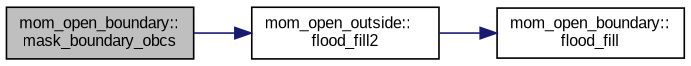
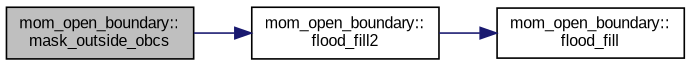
node "mom_open_boundary:: mask_boundary_obcs": label "mom_open_boundary:: mask_boundary_obcs" -> "mom_open_boundary:: mask_outside_obcs"
node "mom_open_outside:: flood_fill2": label "mom_open_outside:: flood_fill2" -> "mom_open_boundary:: flood_fill2"
